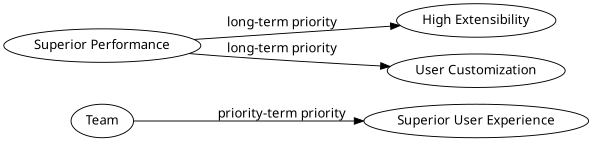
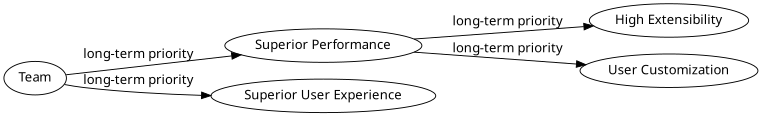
edge "Team" -> "Superior Performance": added, label "long-term priority"
edge "Team" -> "Superior User Experience": label "priority-term priority" -> "long-term priority"
